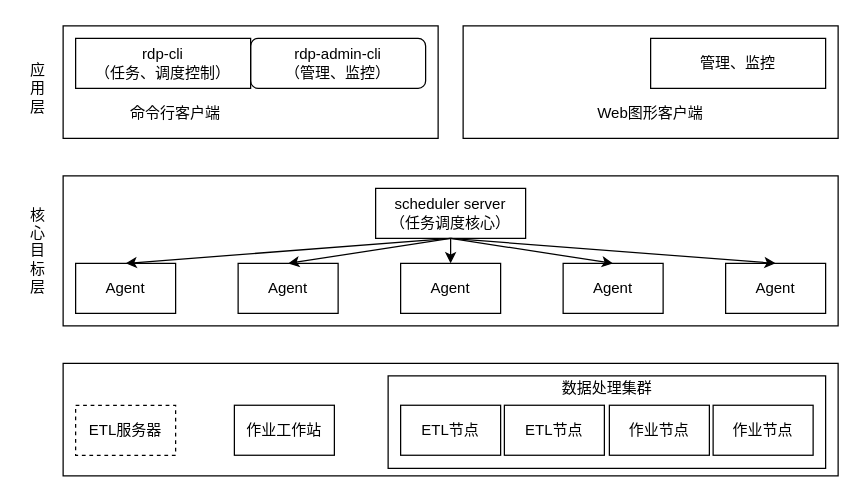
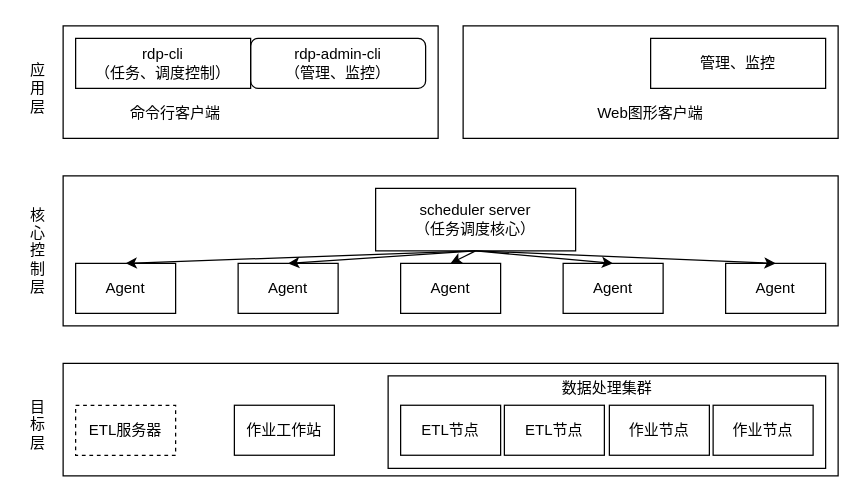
node "scheduler server （任务调度核心）": size 150x50 -> 200x63
node "核心 目标层": label "核心 目标层" -> "核心 控制层"
node "目标层": added
